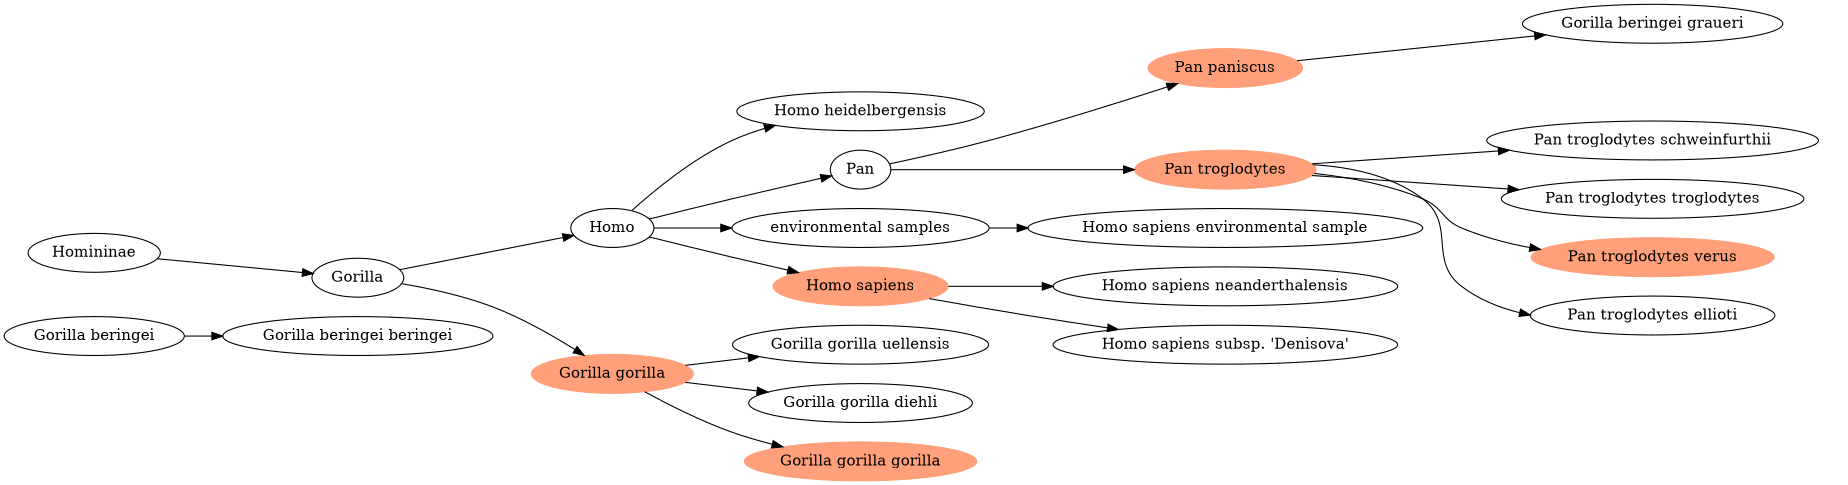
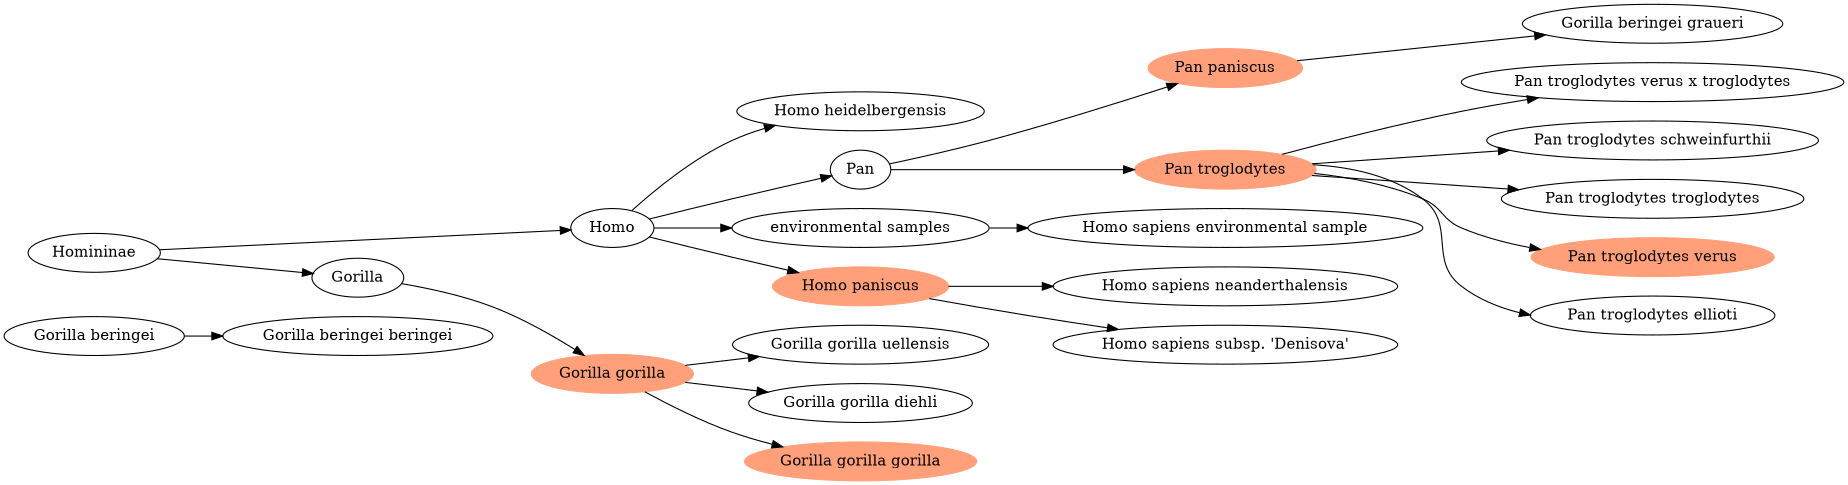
node "Pan troglodytes verus x troglodytes": added
edge "Gorilla" -> "Homo": now "Homininae" -> "Homo"
node "Homo sapiens": label "Homo sapiens" -> "Homo paniscus"
